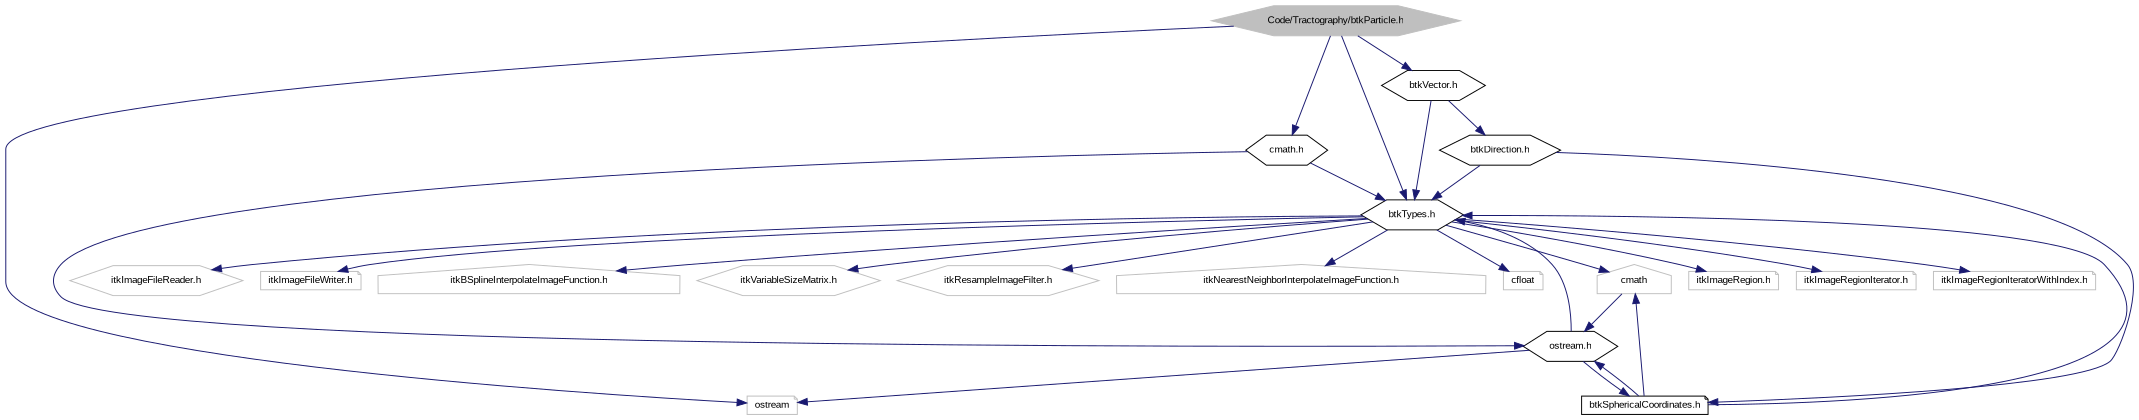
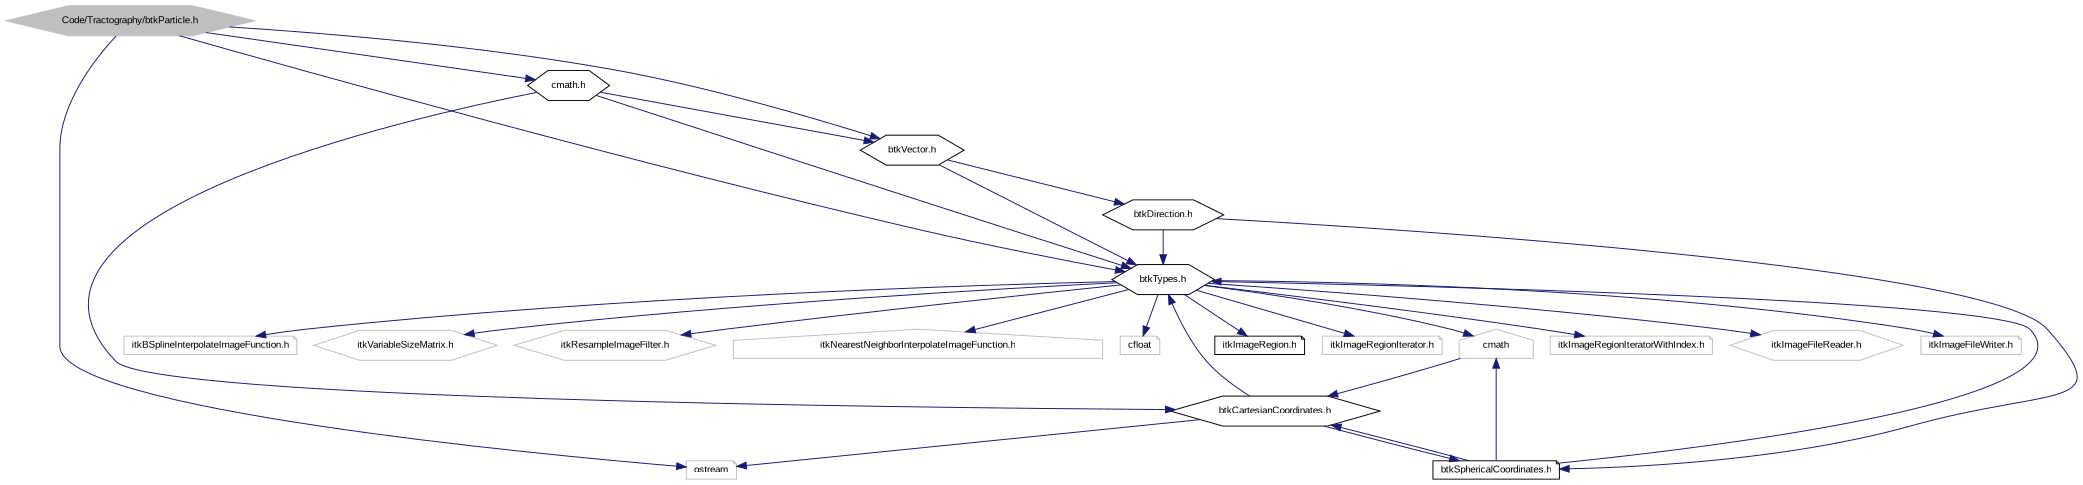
edge "cmath.h" -> "btkVector.h": added
node "itkBSplineInterpolateImageFunction.h": shape house -> note
node "itkImageRegion.h": color grey75 -> black
node "ostream.h": label "ostream.h" -> "btkCartesianCoordinates.h"
